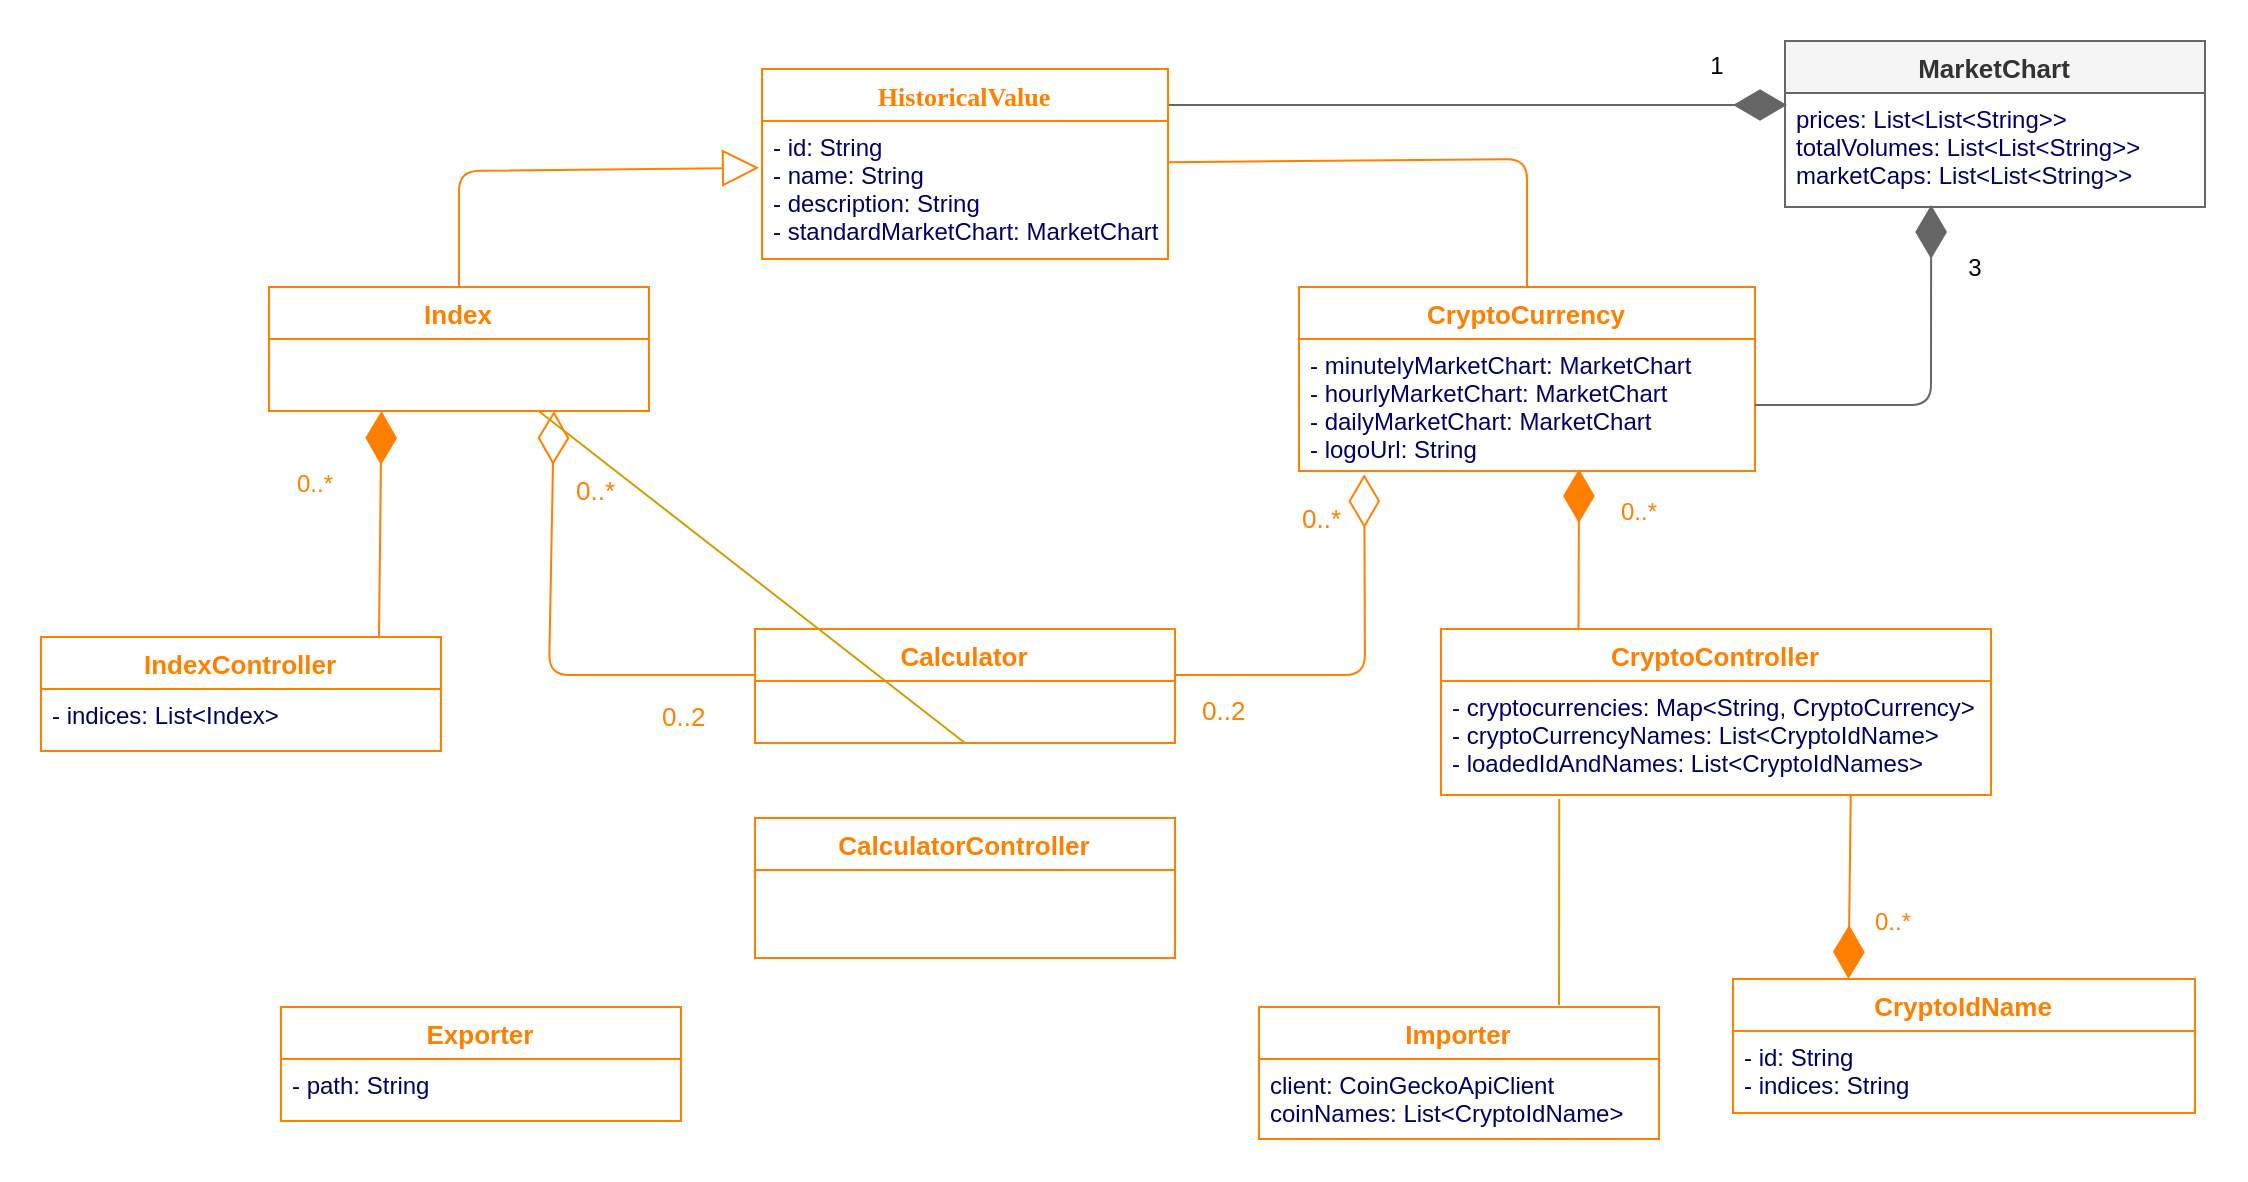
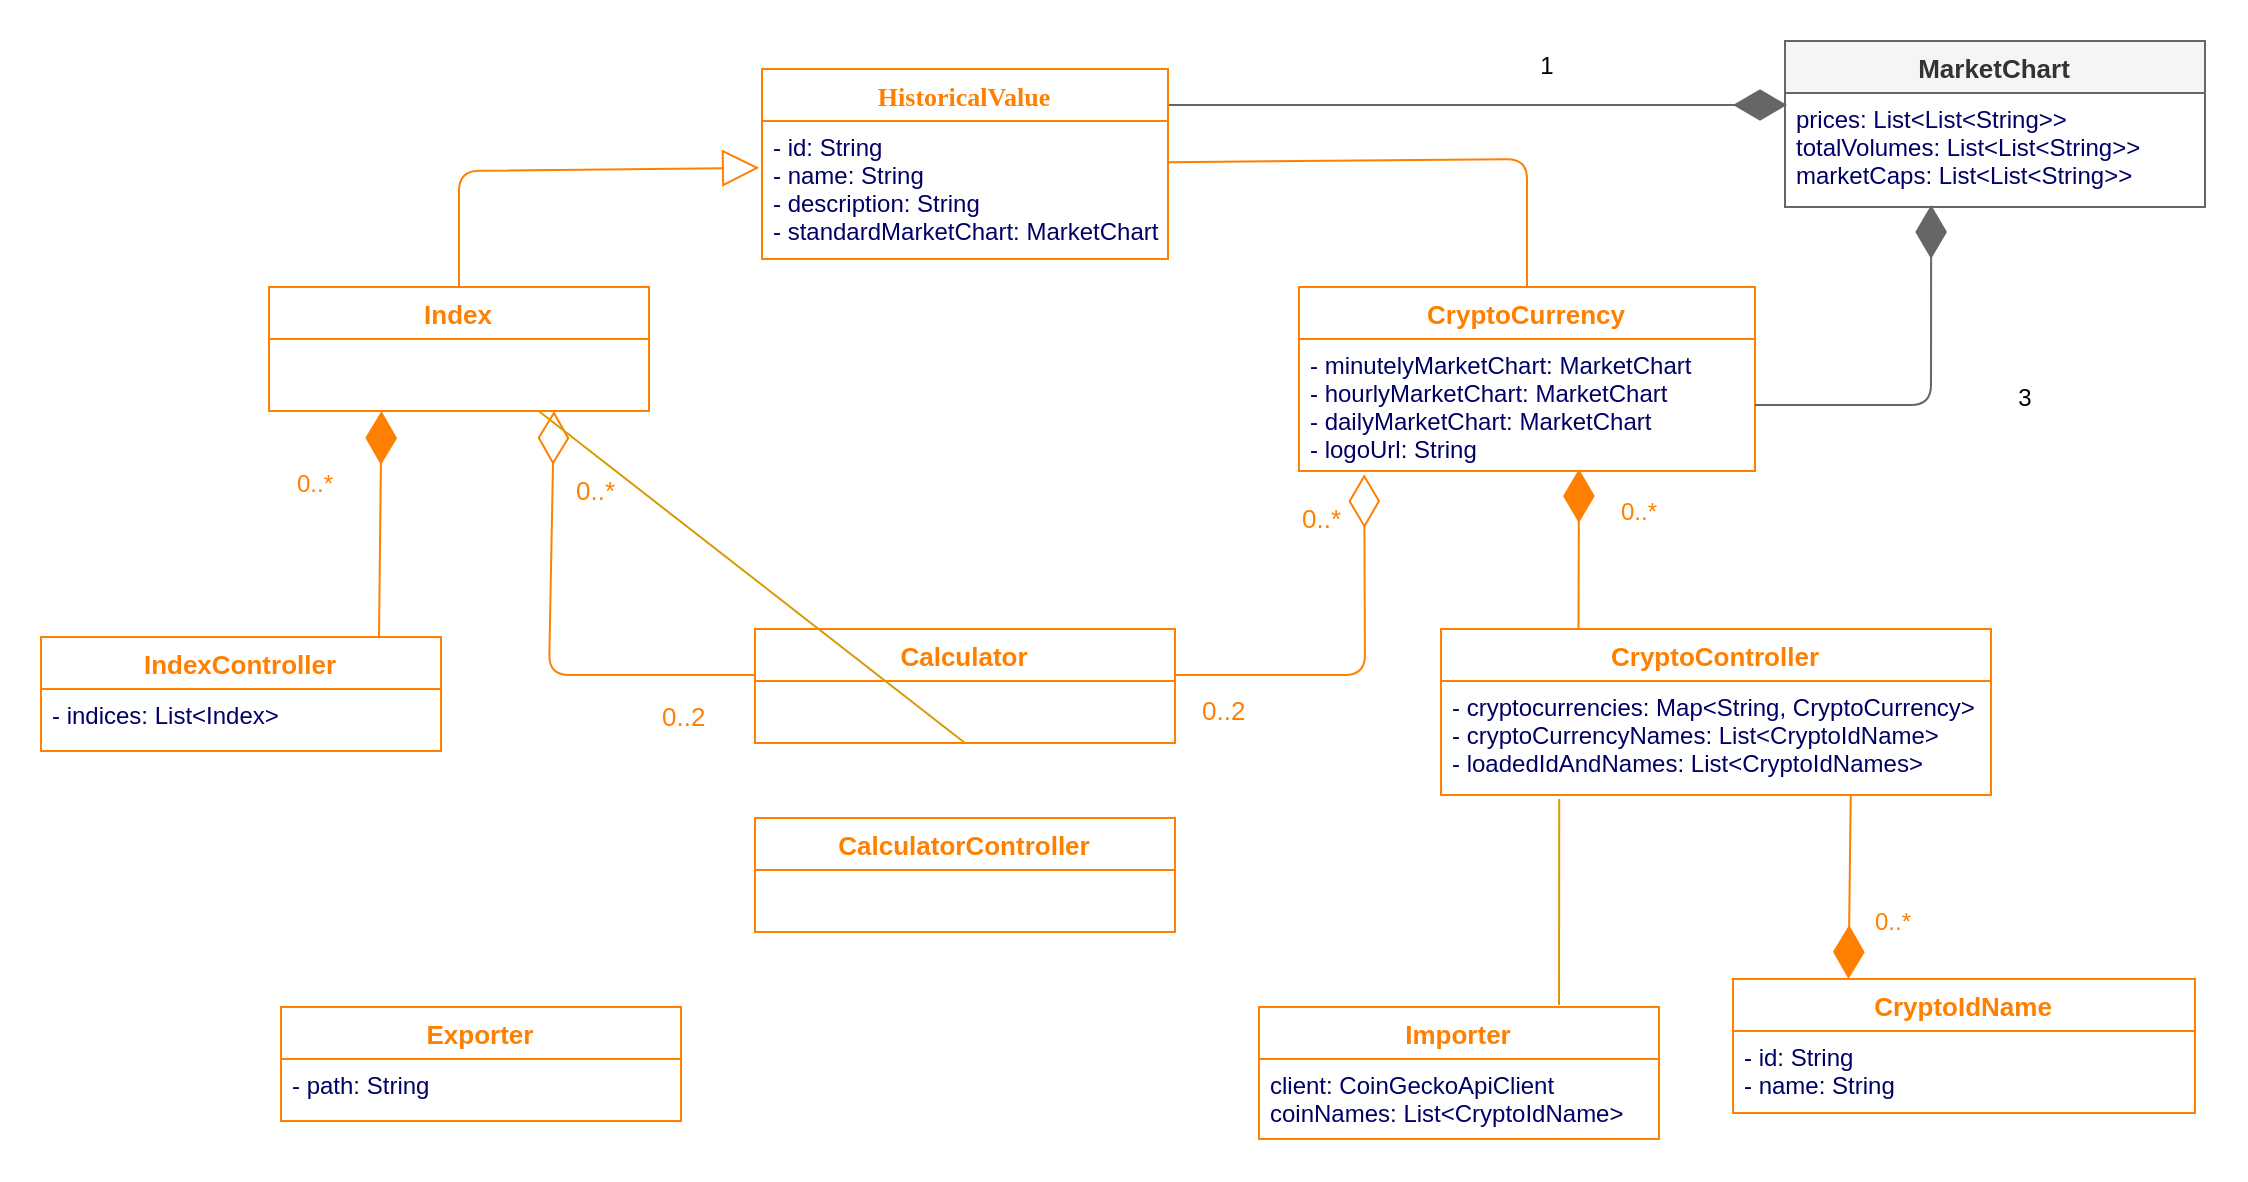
node "1": moved (1716, 67) -> (1546, 67)
node "3": moved (1974, 269) -> (2024, 399)
node "CalculatorController": size 420x140 -> 420x114
node "- id: String - indices: String": label "- id: String - indices: String" -> "- id: String - name: String"
